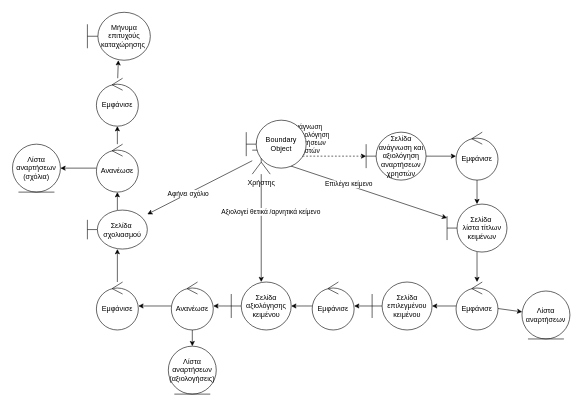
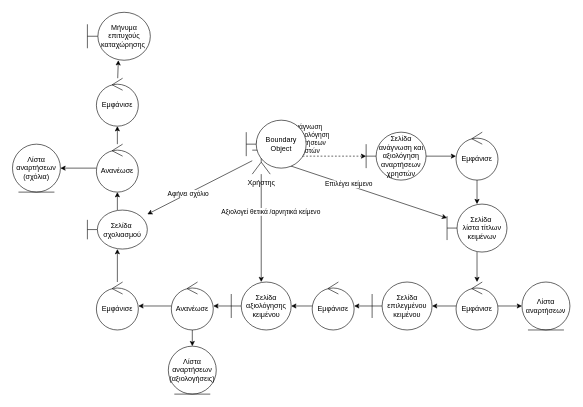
node "Λίστα αναρτήσεων": moved (546, 315) -> (546, 306)
